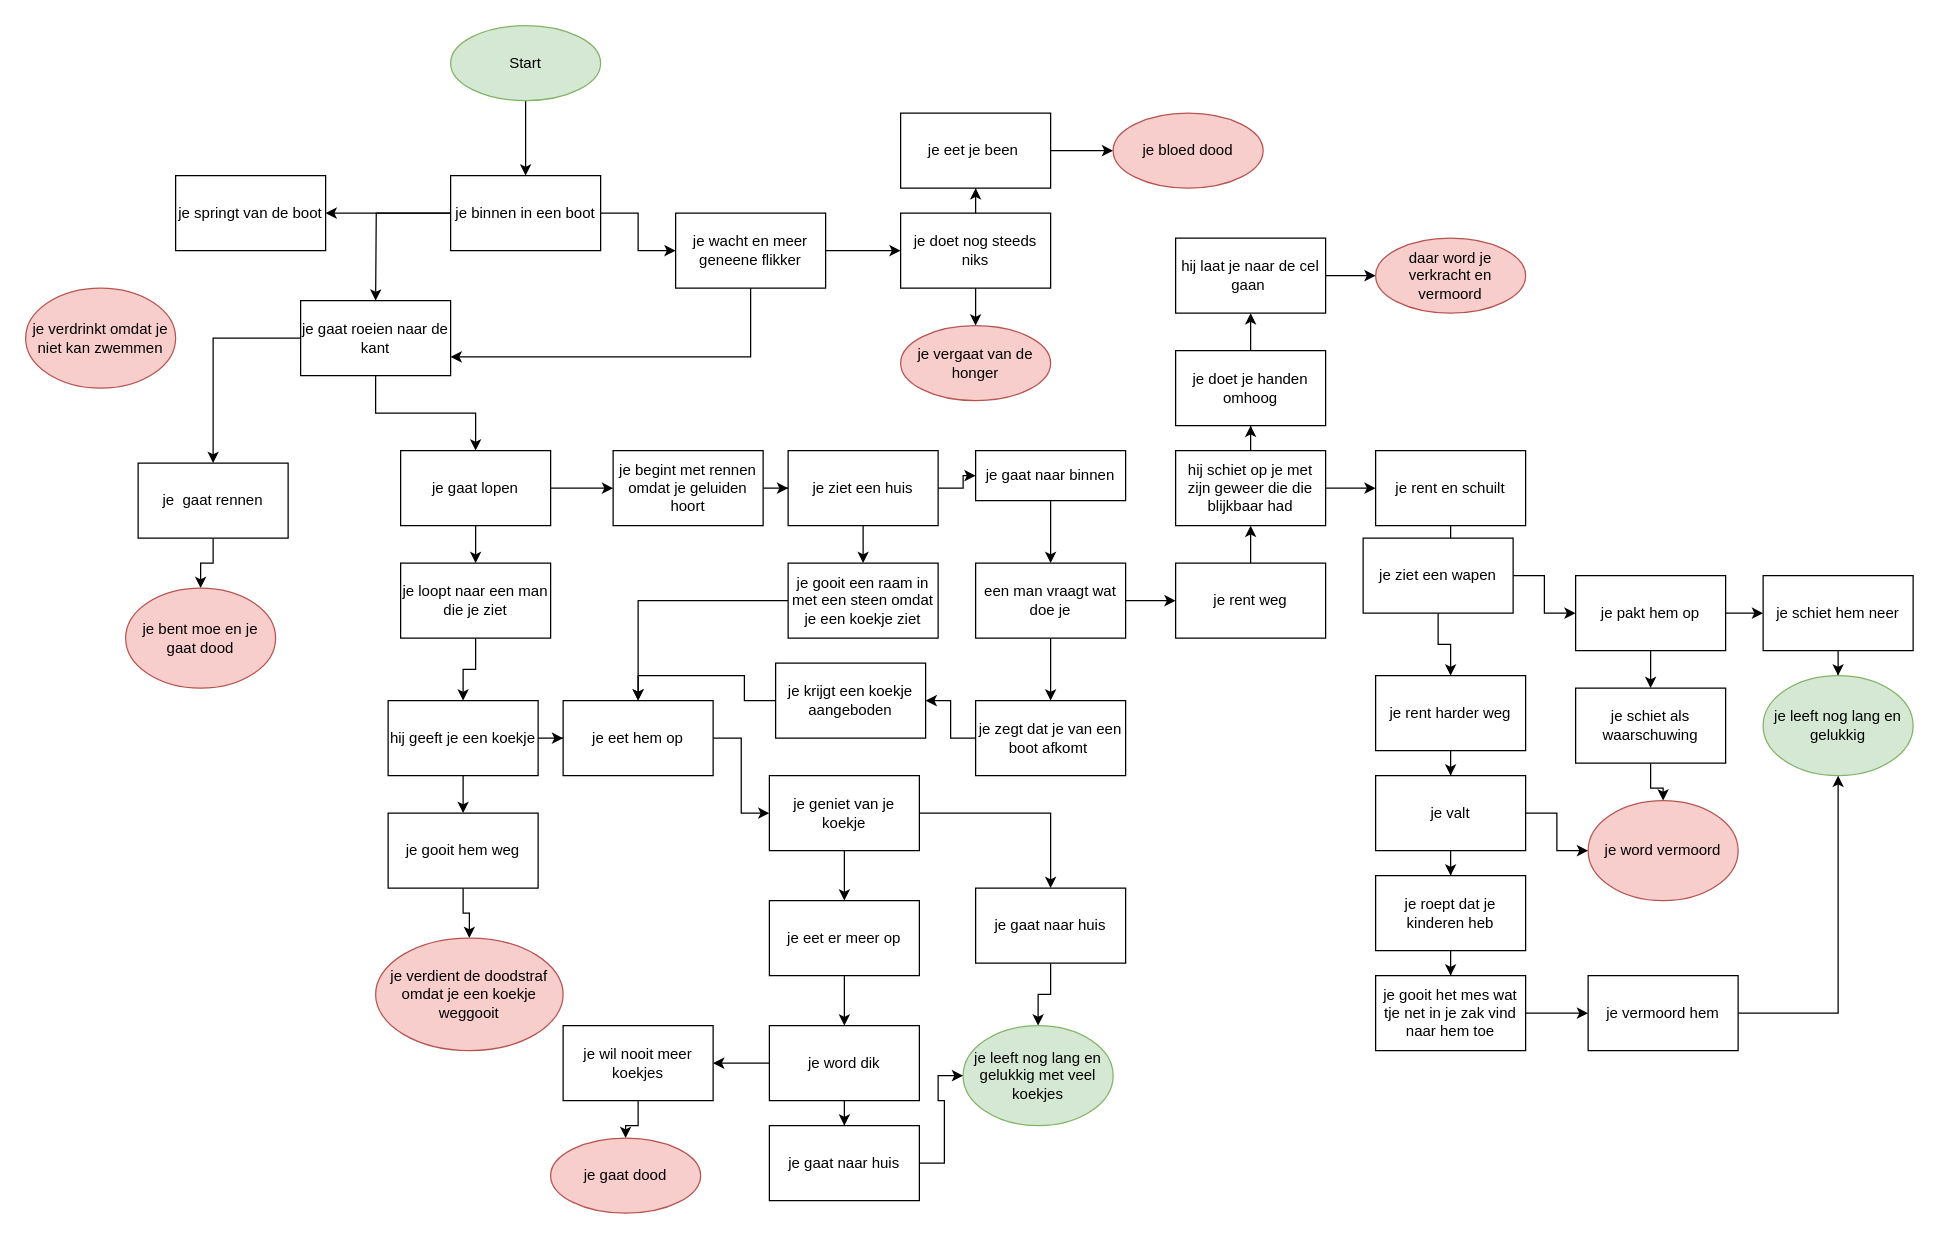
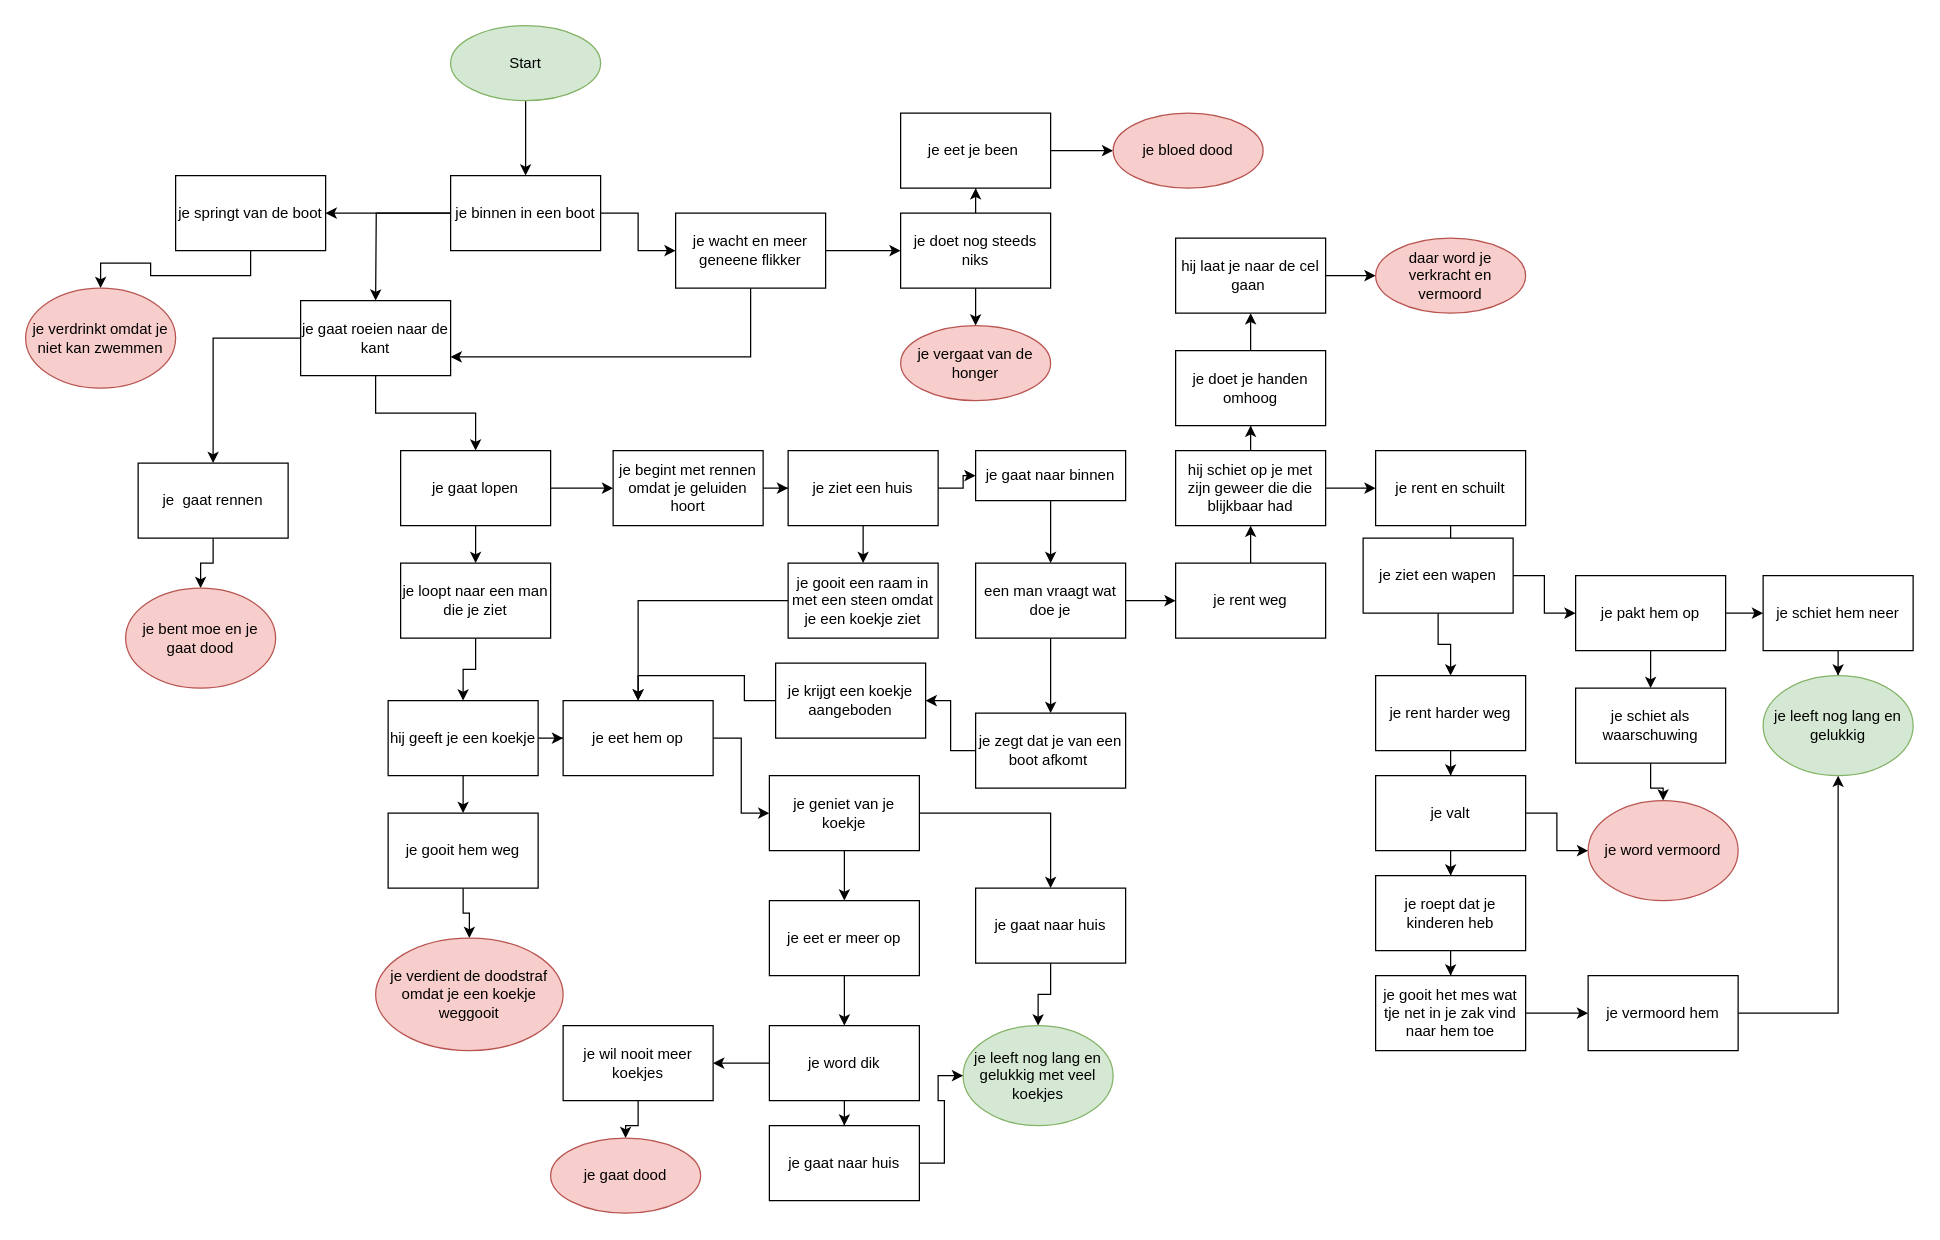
edge "je springt van de boot" -> "je verdrinkt omdat je niet kan zwemmen": added
node "je zegt dat je van een boot afkomt": moved (1051, 738) -> (1051, 751)
